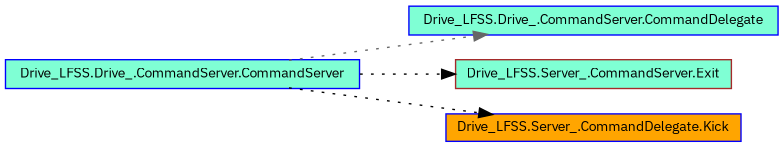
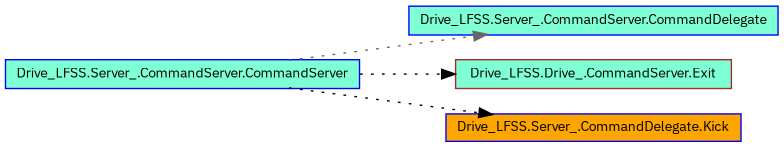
node "Drive_LFSS.Drive_.CommandServer.CommandDelegate": label "Drive_LFSS.Drive_.CommandServer.CommandDelegate" -> "Drive_LFSS.Server_.CommandServer.CommandDelegate"
node "Drive_LFSS.Drive_.CommandServer.CommandServer": label "Drive_LFSS.Drive_.CommandServer.CommandServer" -> "Drive_LFSS.Server_.CommandServer.CommandServer"
node "Drive_LFSS.Server_.CommandServer.Exit": label "Drive_LFSS.Server_.CommandServer.Exit" -> "Drive_LFSS.Drive_.CommandServer.Exit"
